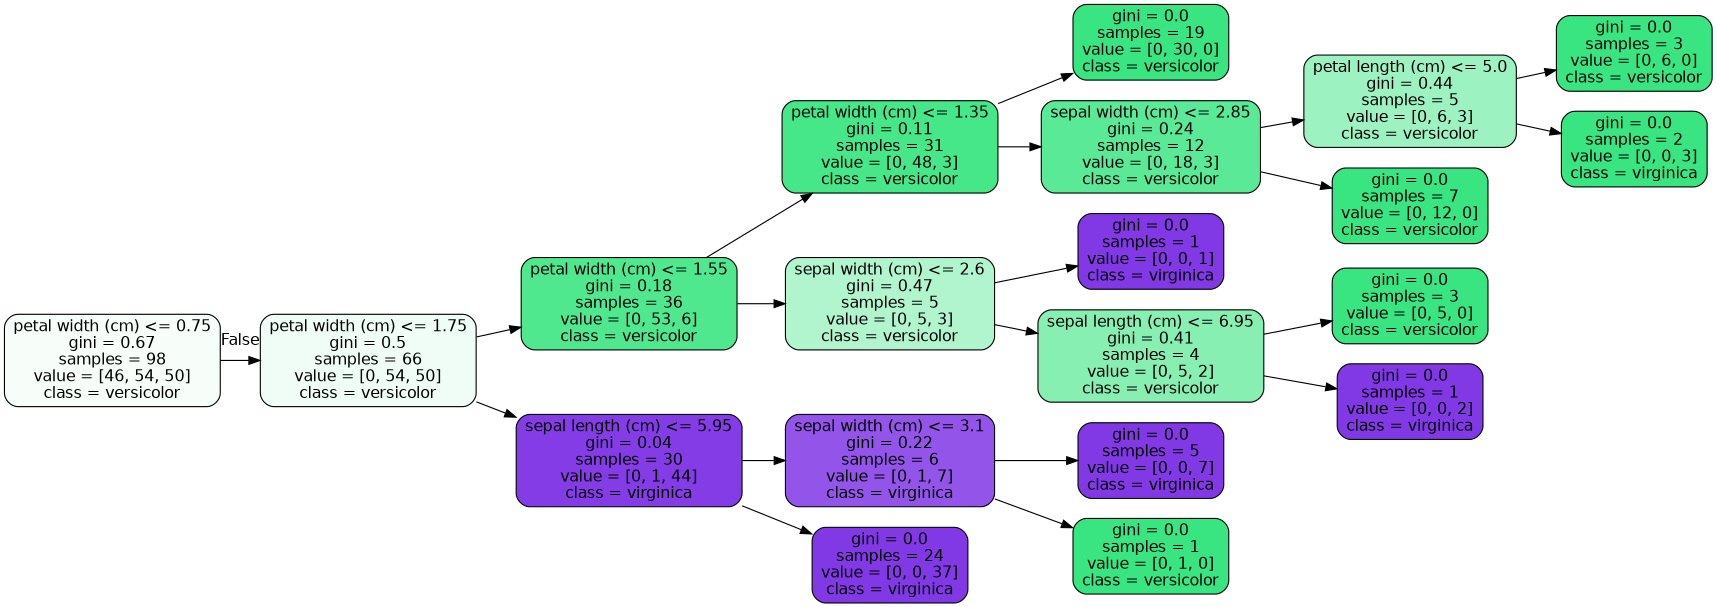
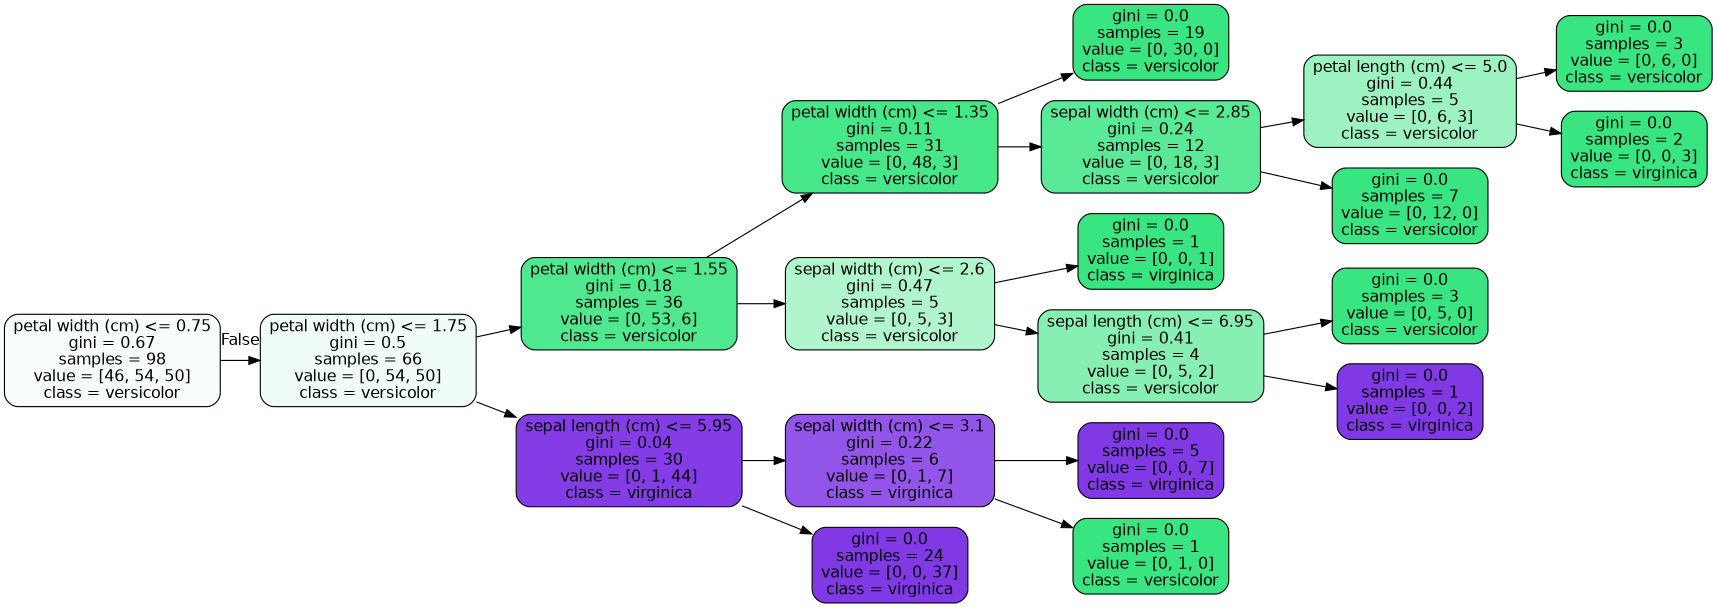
node "gini = 0.0 samples = 1 value = [0, 0, 1] class = virginica": fillcolor #8139e5 -> #39e581
